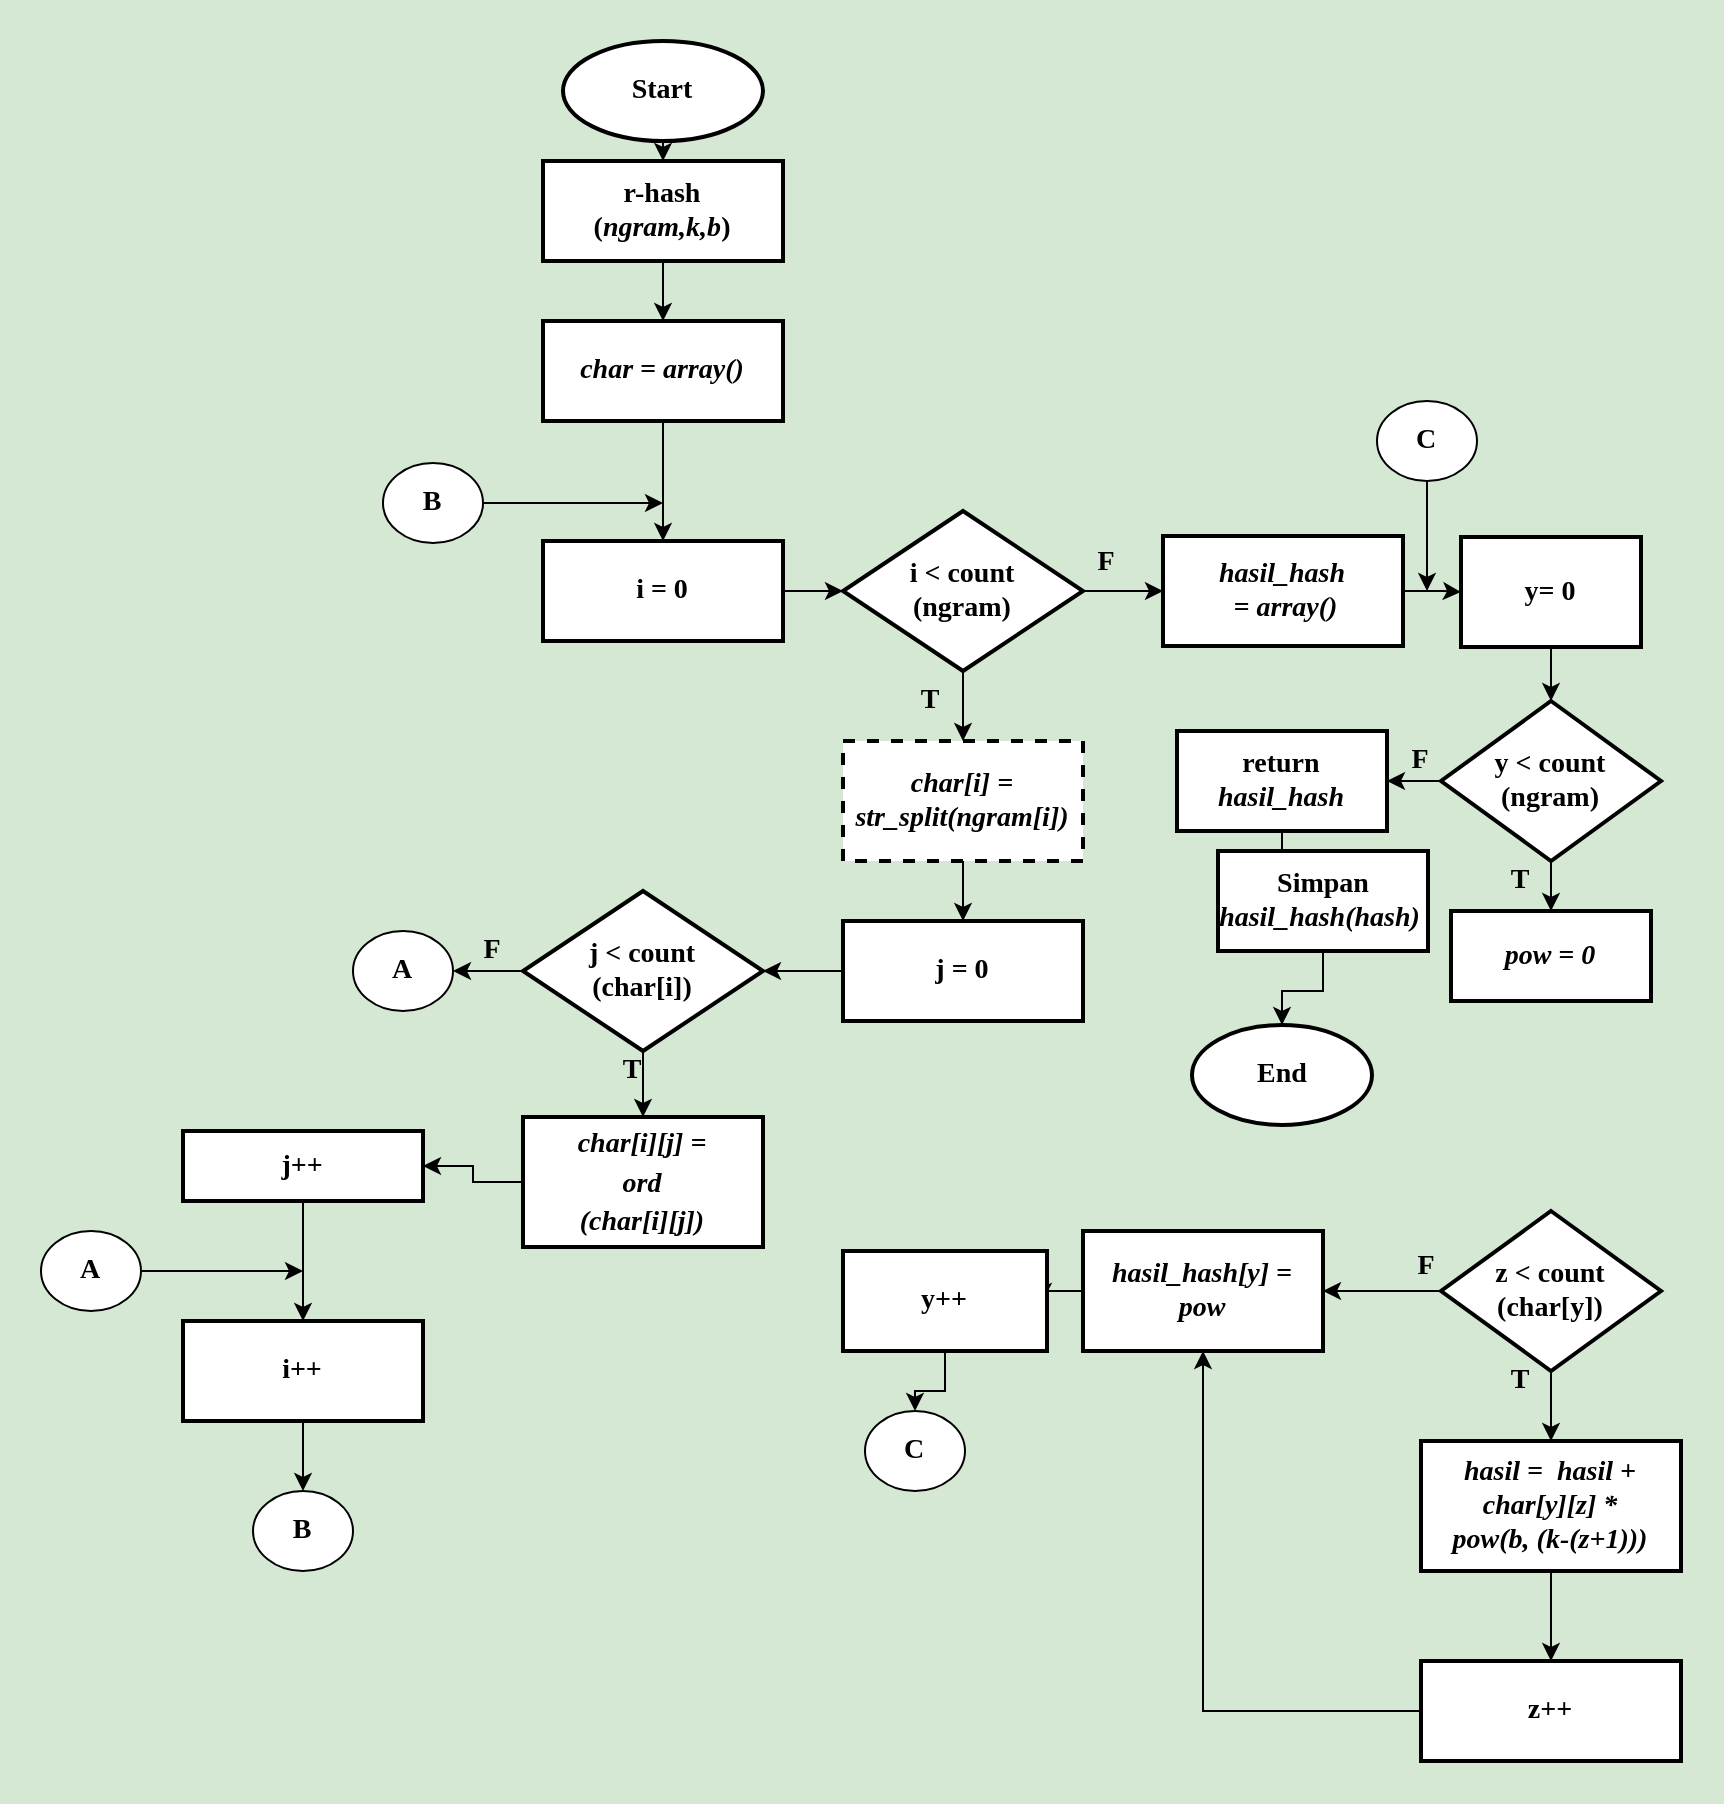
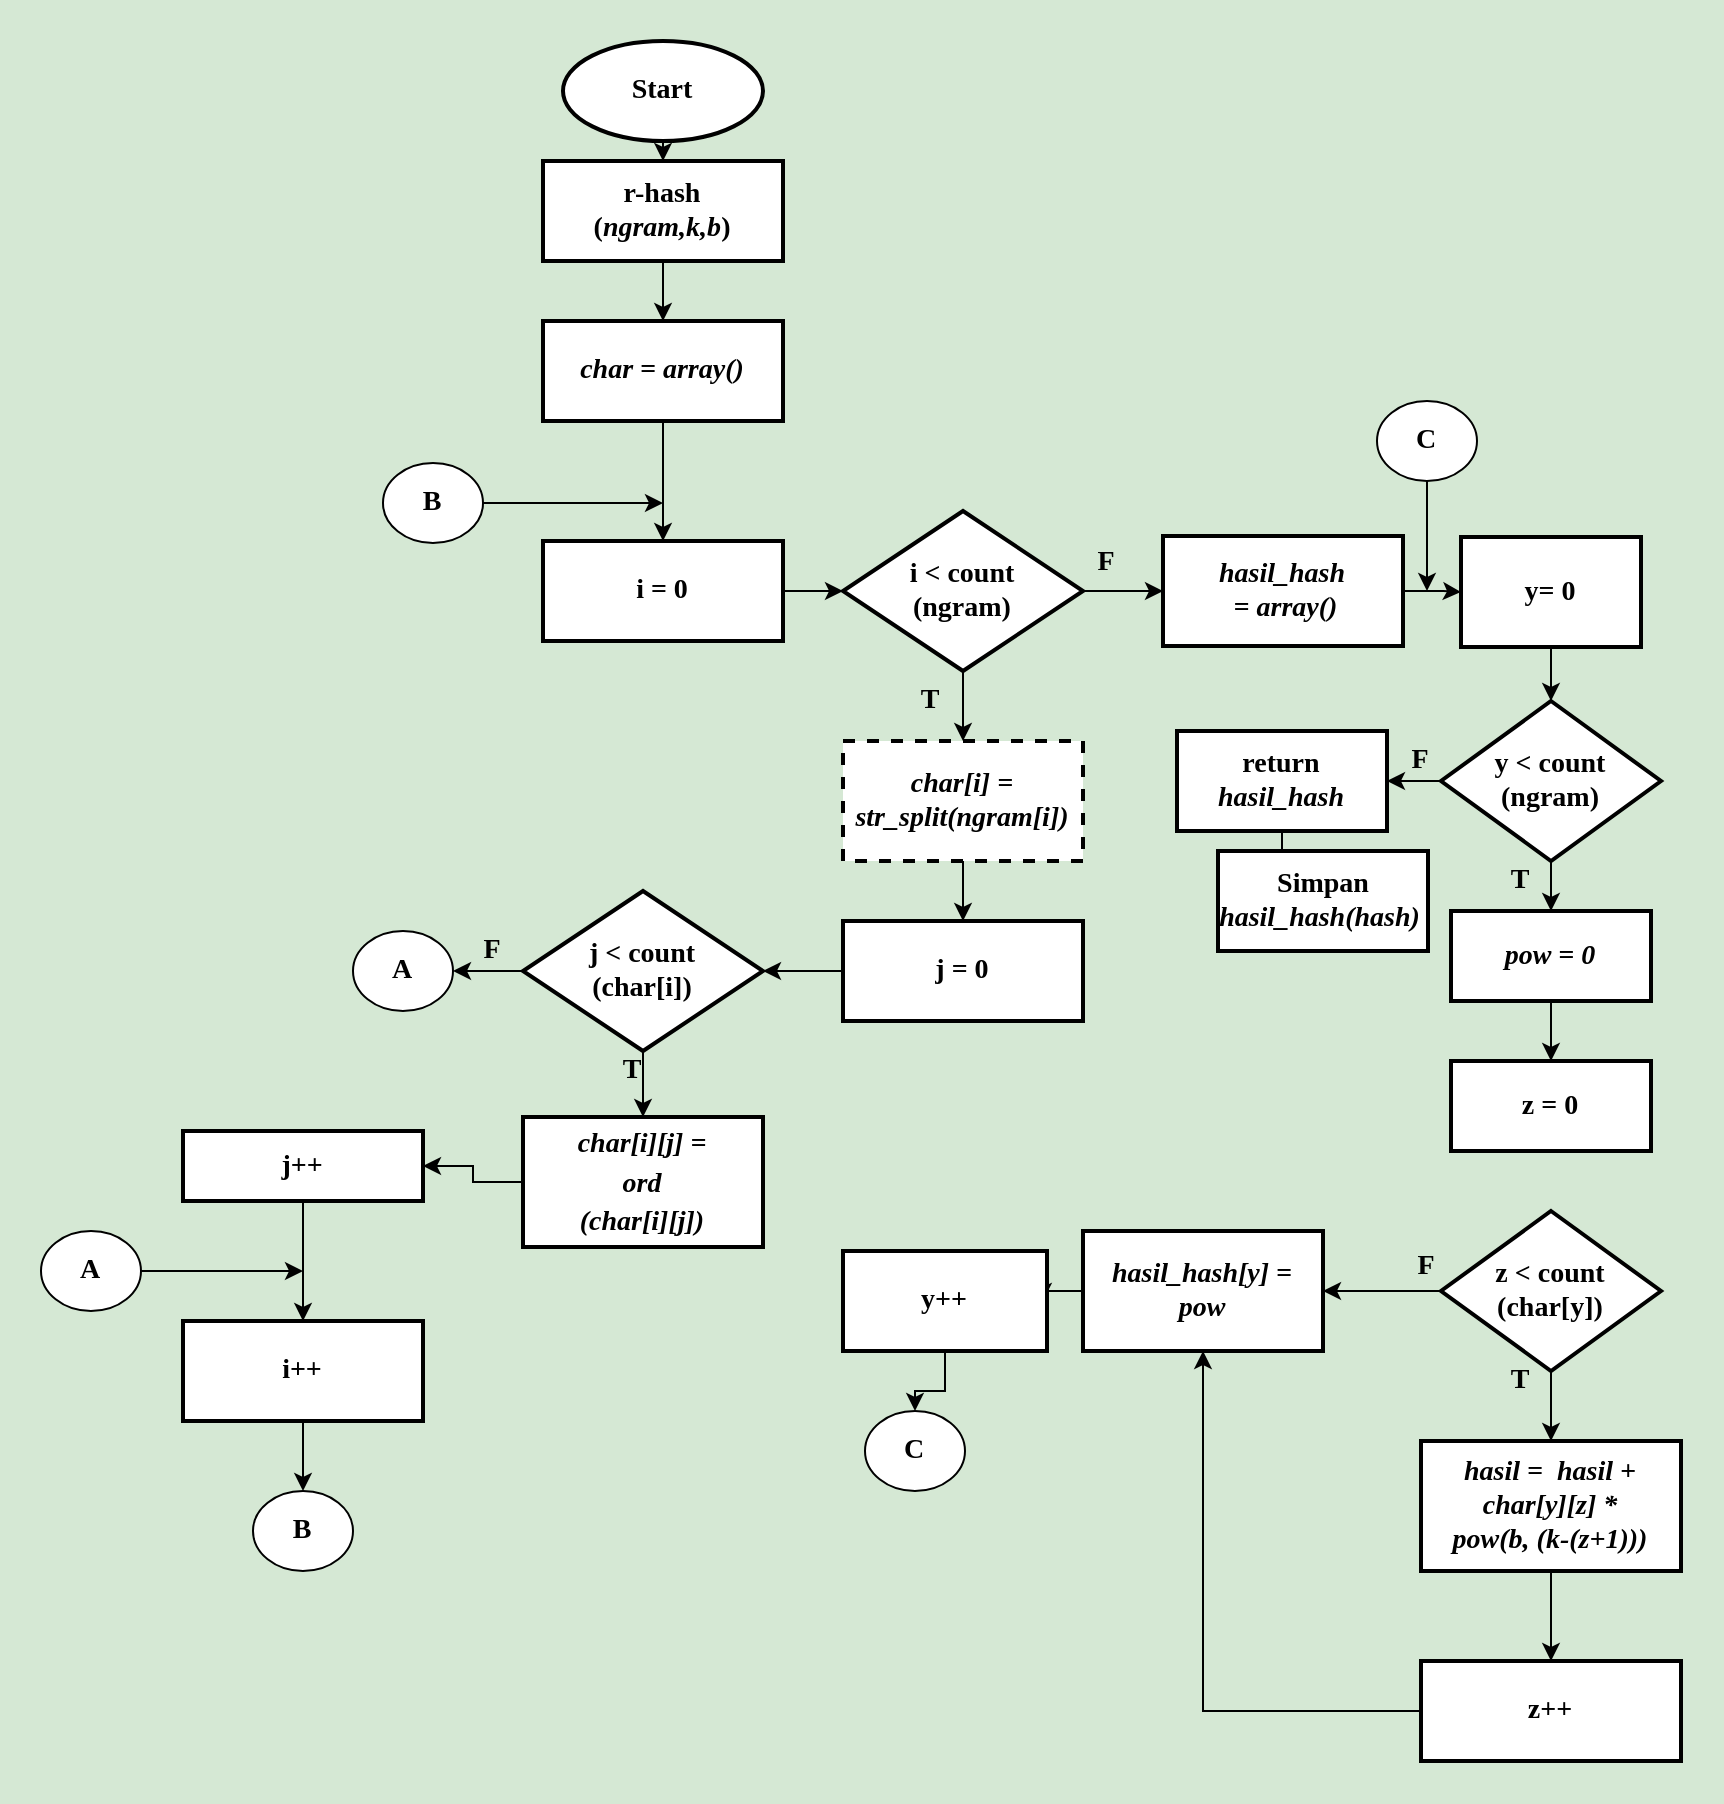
edge "Simpanhasil_hash(hash)" -> "End": removed
edge "pow = 0" -> "z = 0": added
node "End": removed
node "z = 0": added
